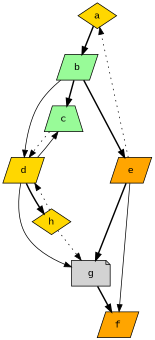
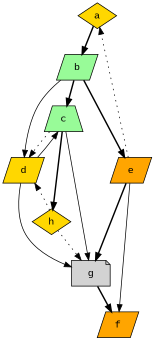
edge "c" -> "g": added
edge "d" -> "h": now "c" -> "h"
